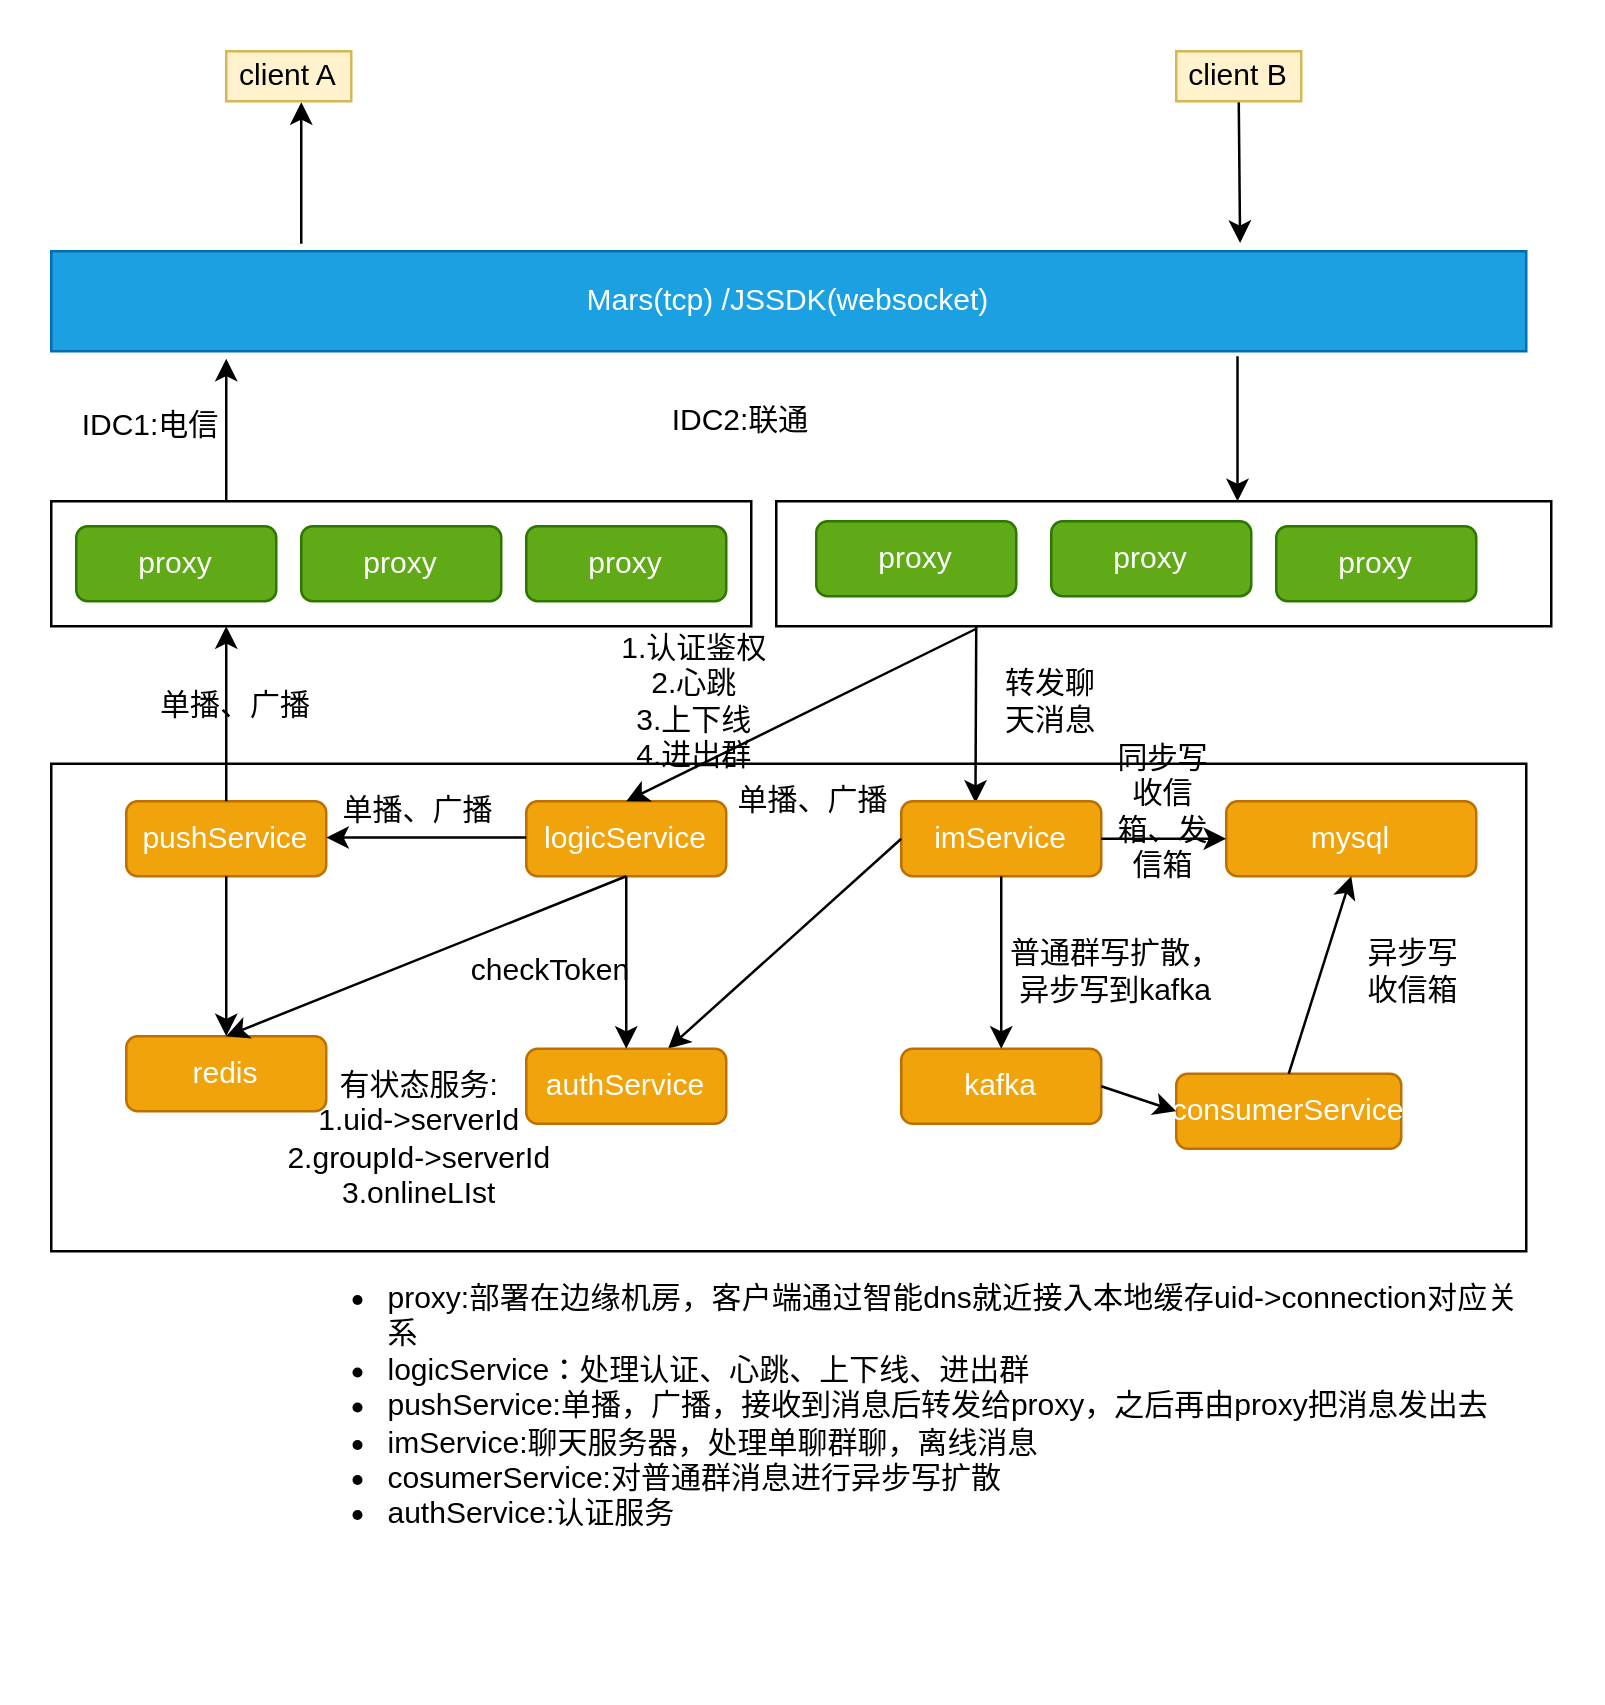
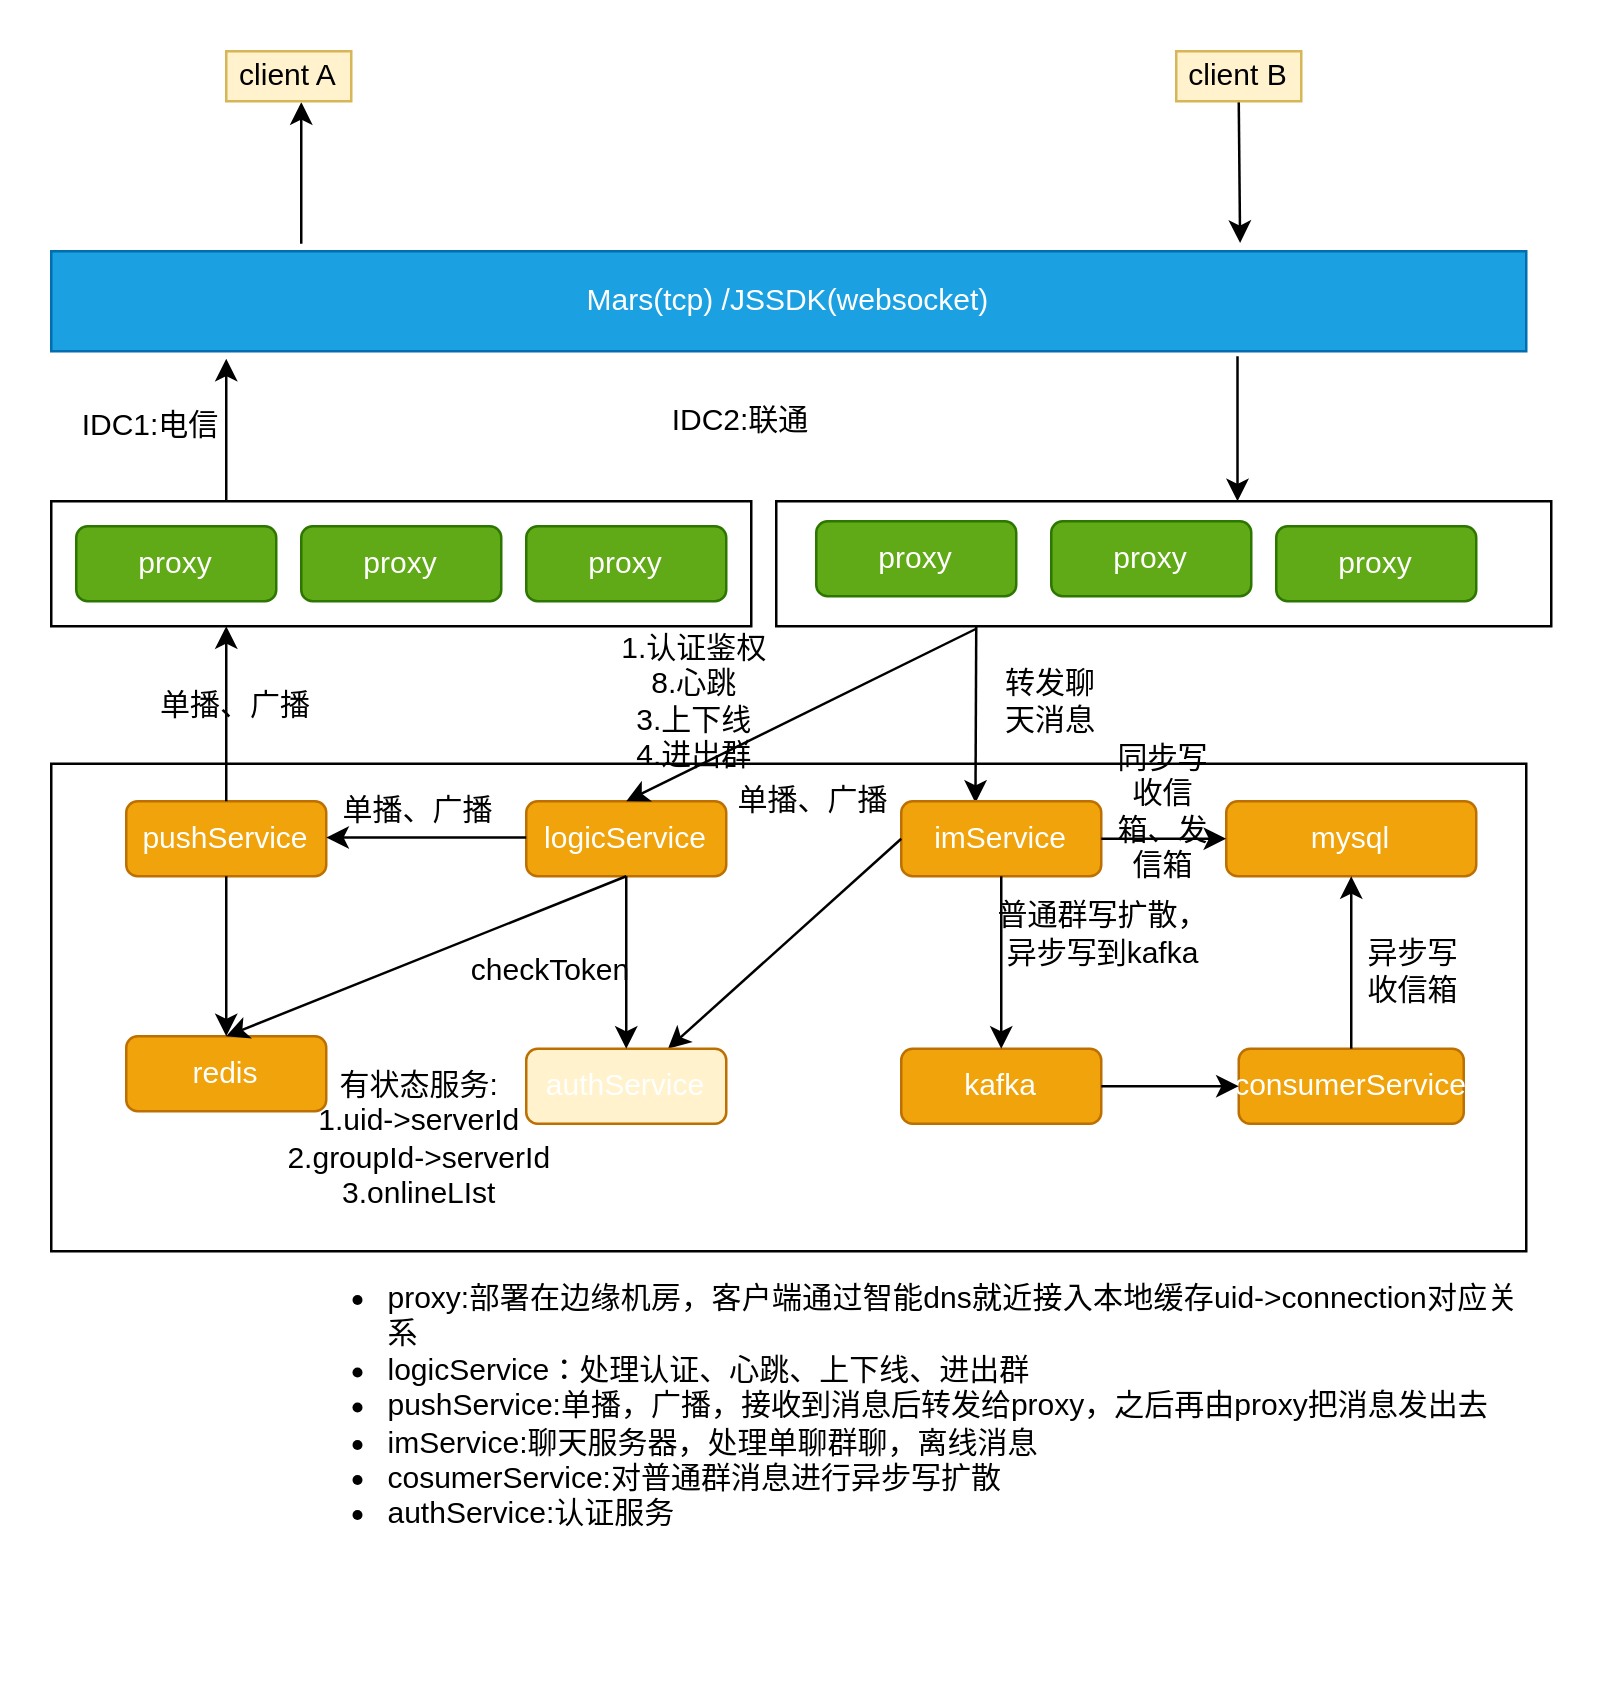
node "1.认证鉴权 2.心跳 3.上下线 4.进出群": label "1.认证鉴权 2.心跳 3.上下线 4.进出群" -> "1.认证鉴权 8.心跳 3.上下线 4.进出群"
node "普通群写扩散，异步写到kafka": moved (1116, 970) -> (1104, 933)
node "authService": fillcolor #f0a30a -> #fff2cc
node "consumerService": moved (1289, 1111) -> (1351, 1086)
